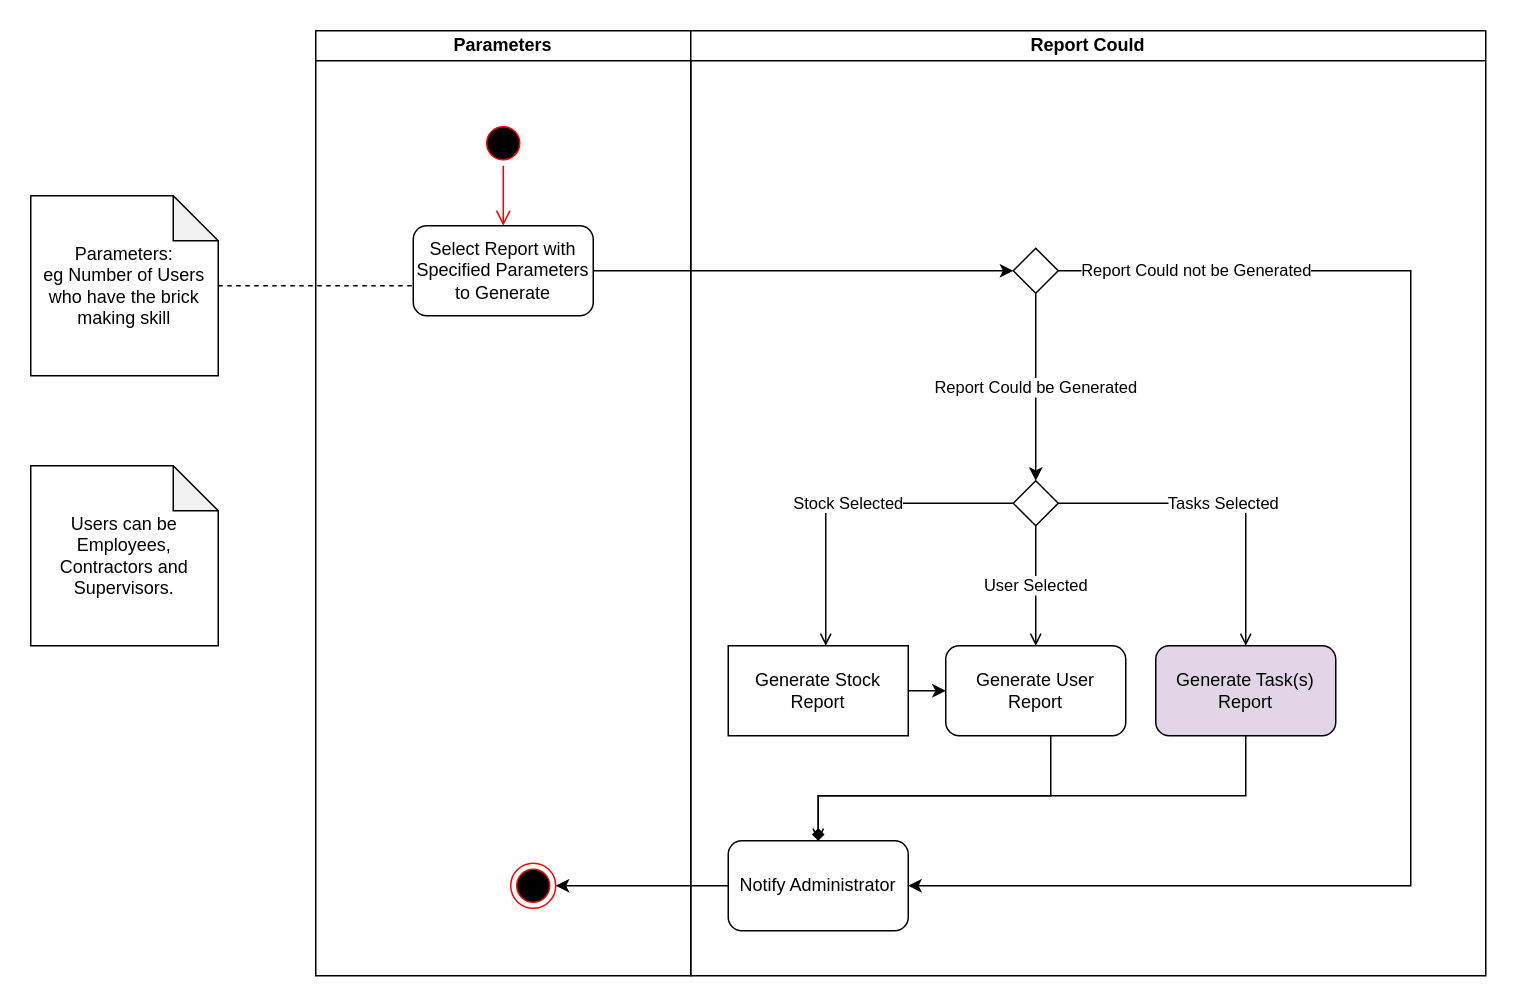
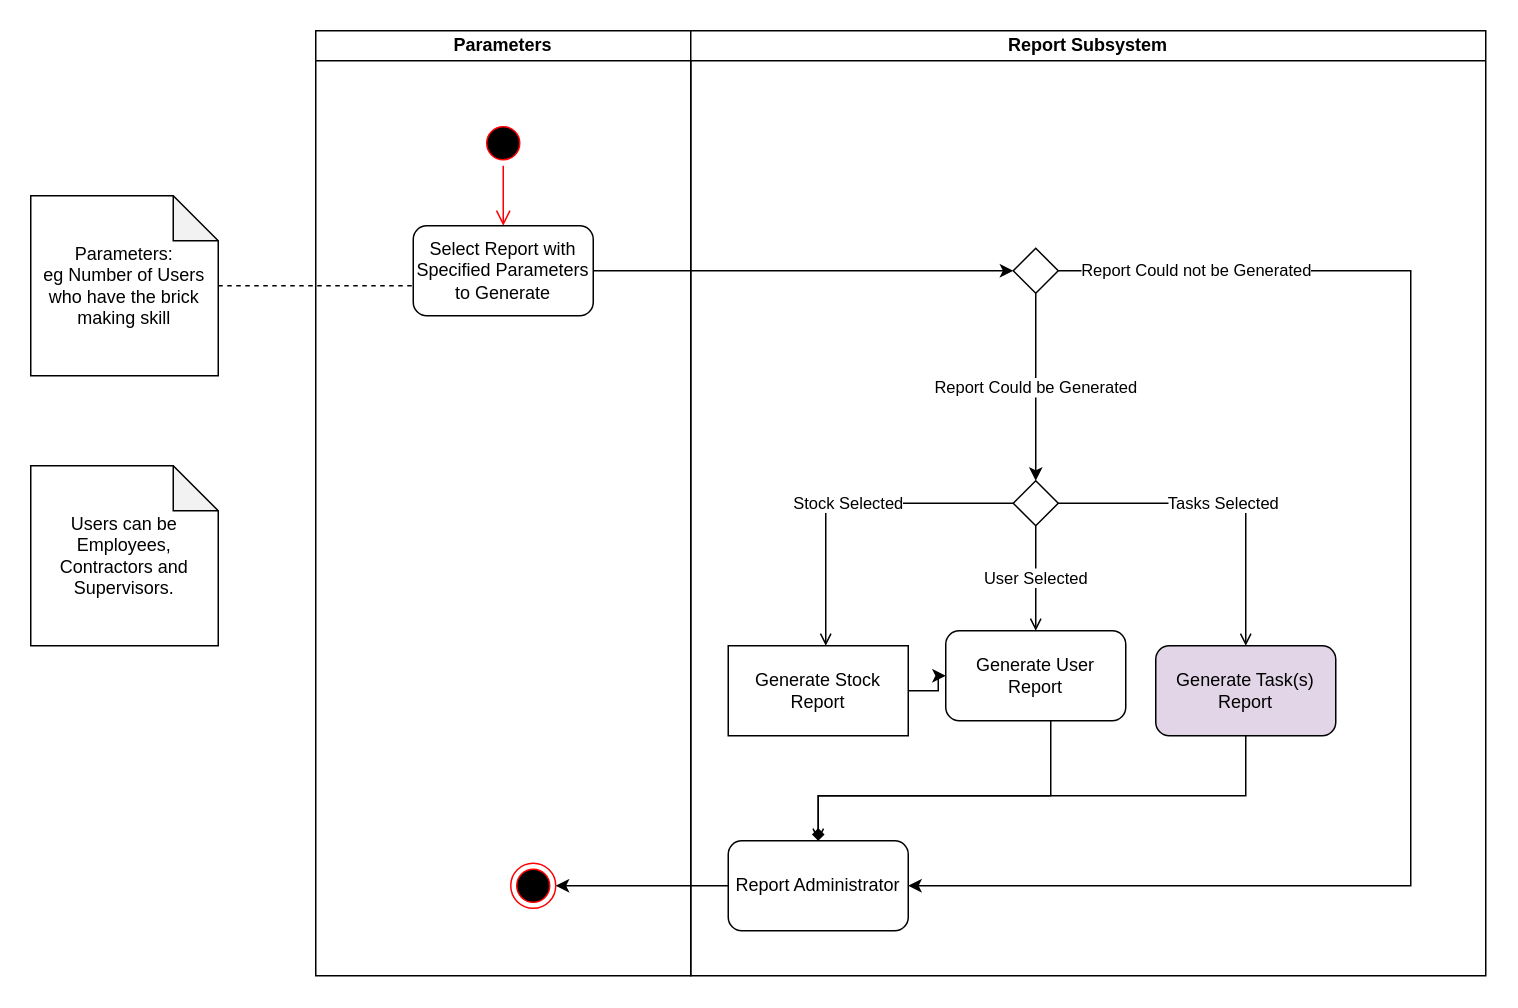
node "Report Could": label "Report Could" -> "Report Subsystem"
node "Generate User Report": moved (1036, 691) -> (1036, 676)
node "Notify Administrator": label "Notify Administrator" -> "Report Administrator"
